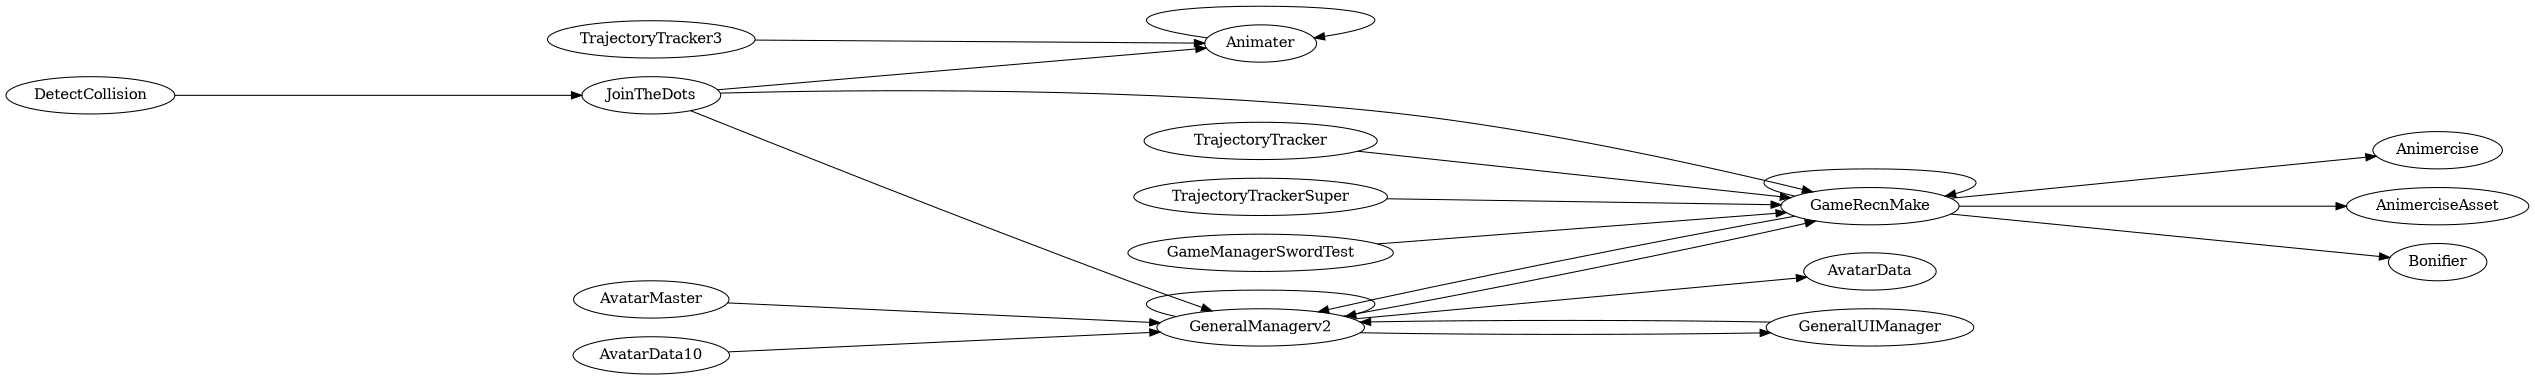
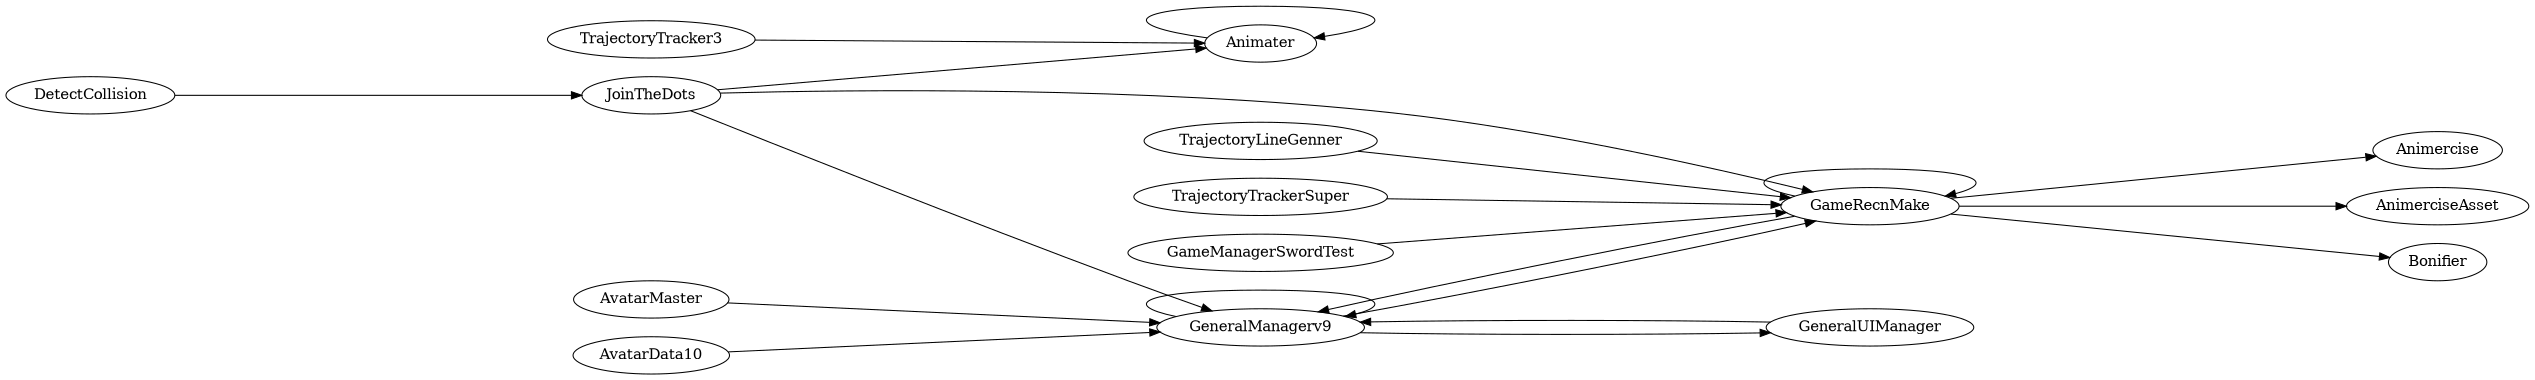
node "TrajectoryTracker": label "TrajectoryTracker" -> "TrajectoryLineGenner"
node "AvatarData": removed
node "GeneralManagerv2": label "GeneralManagerv2" -> "GeneralManagerv9"
